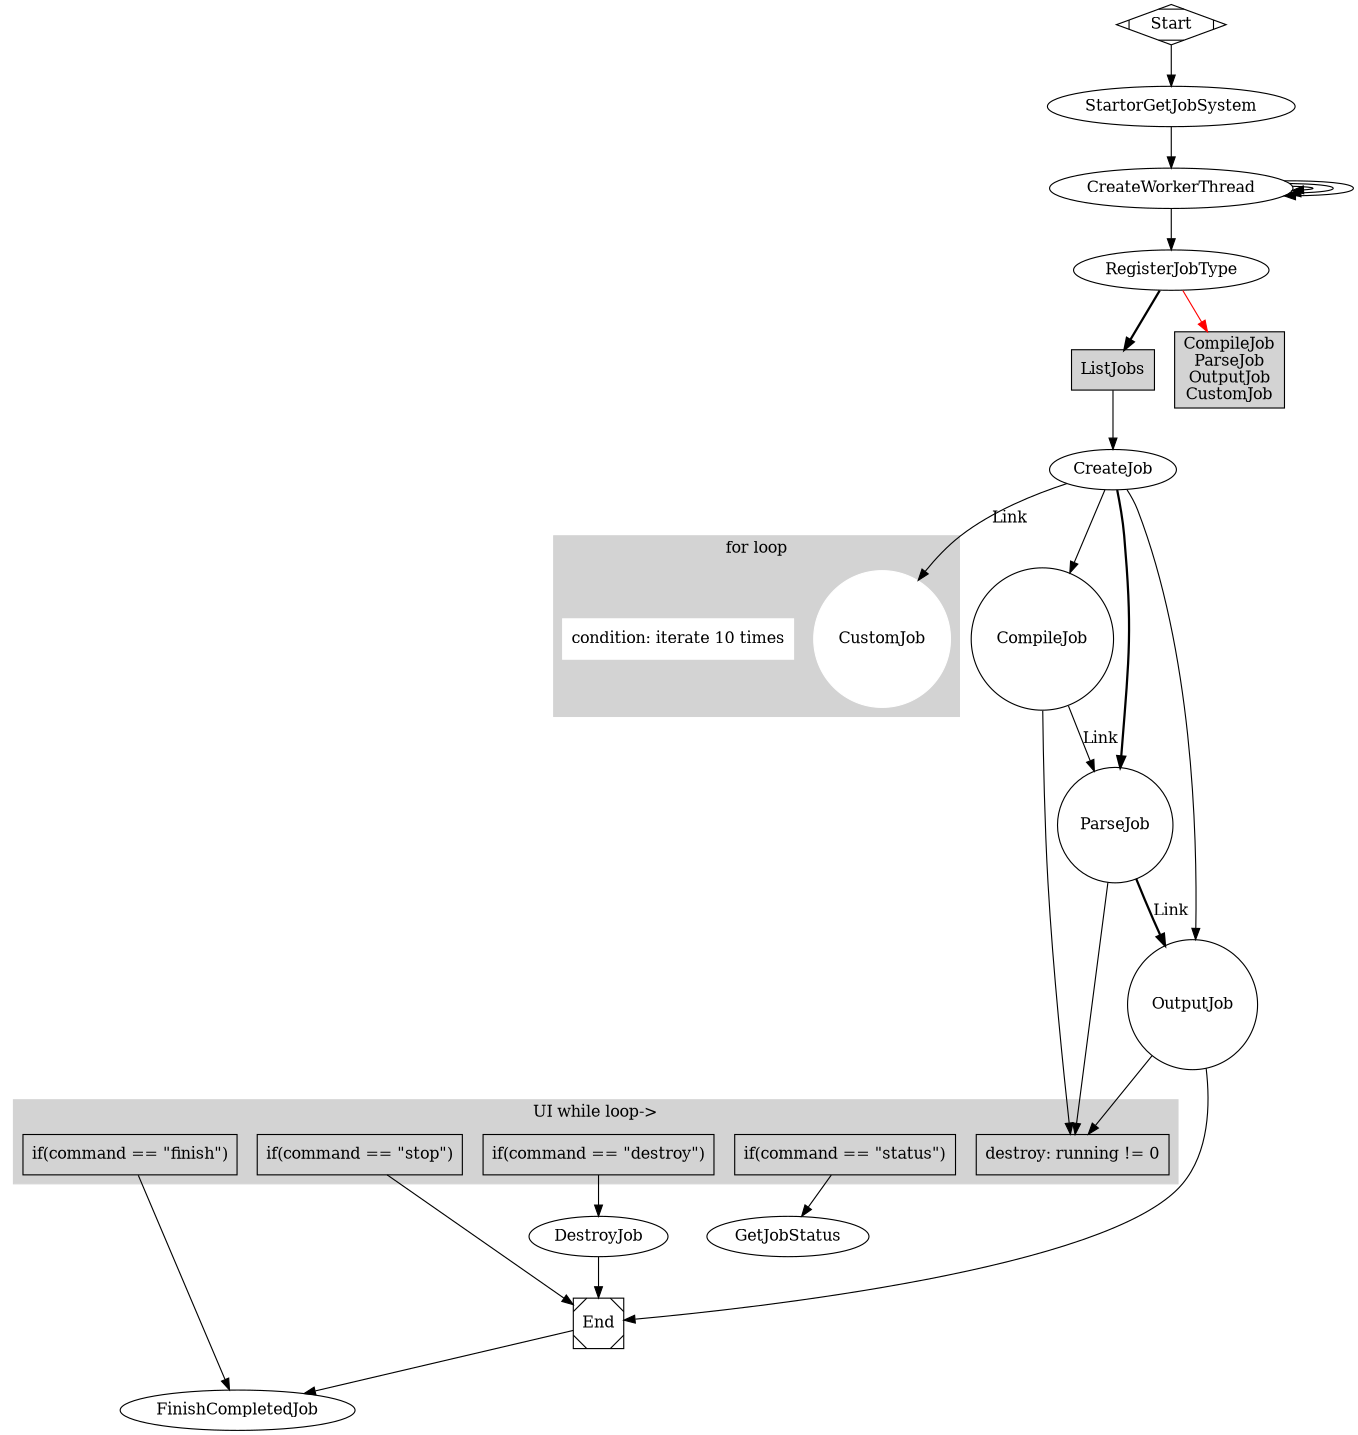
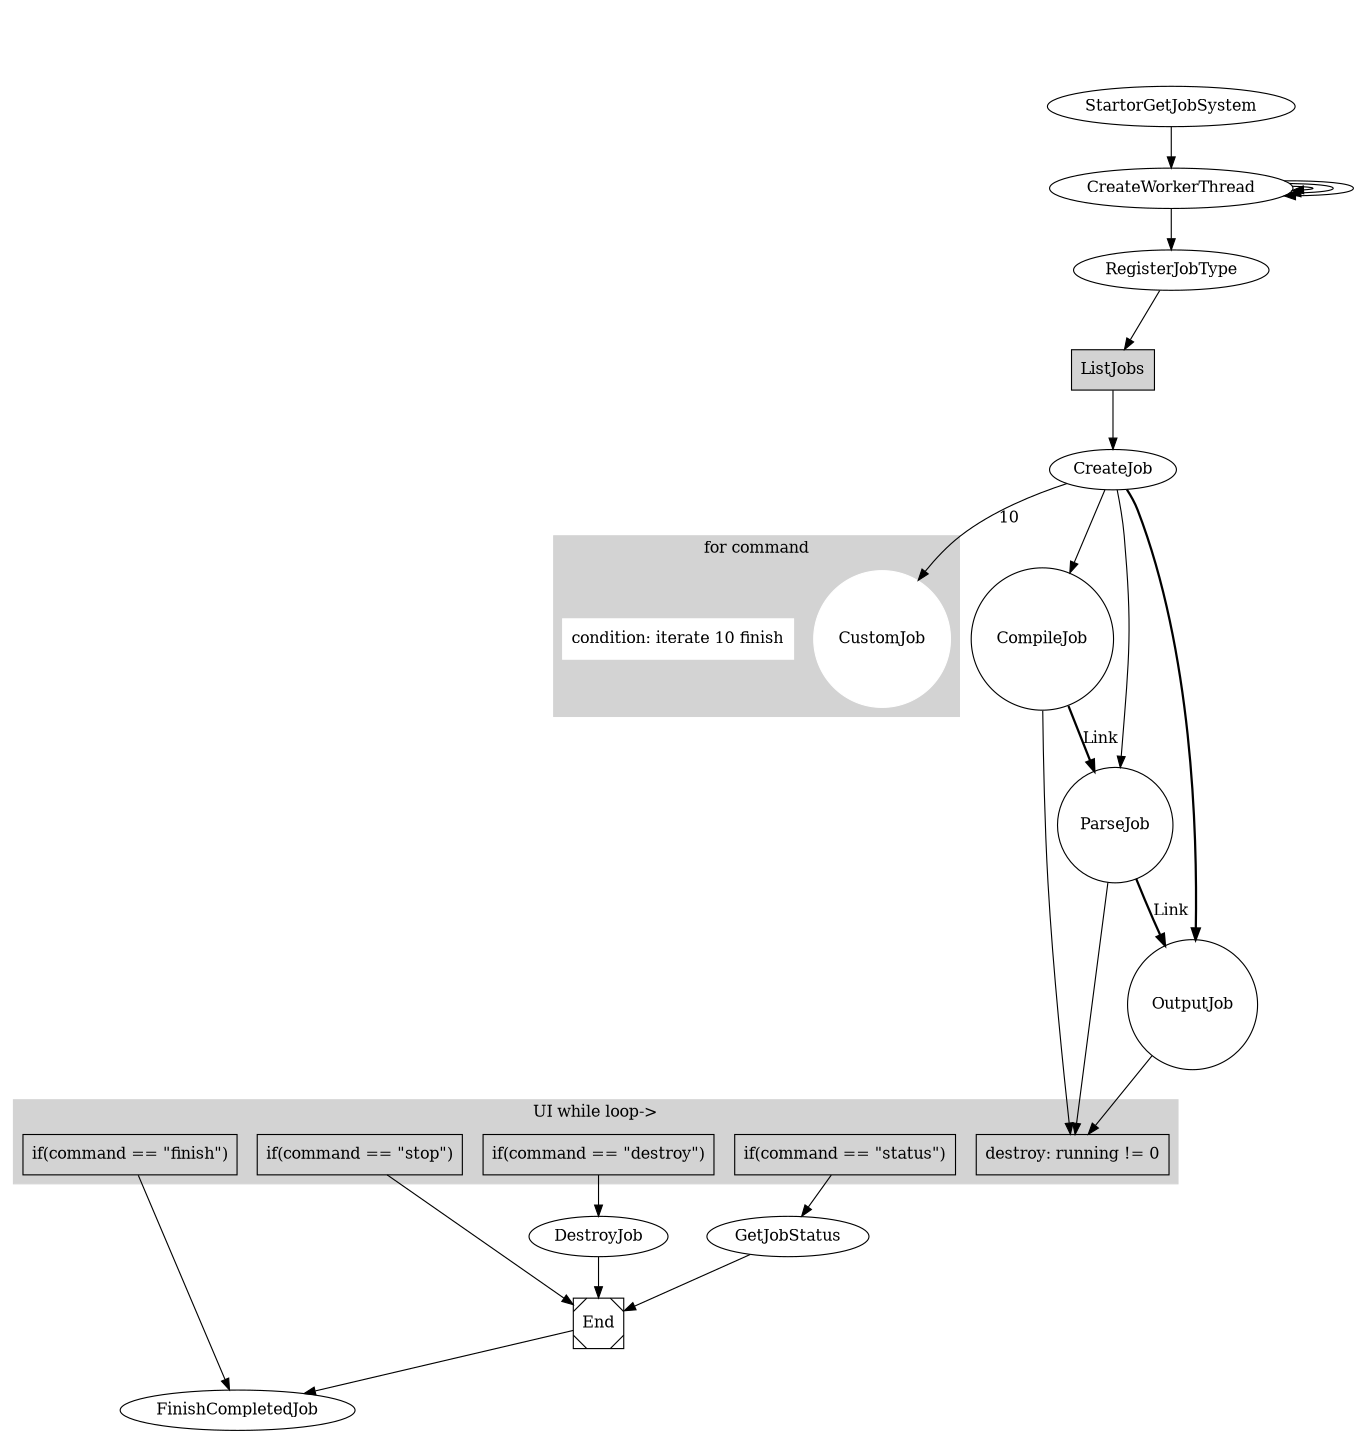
node "Start": removed
edge "RegisterJobType" -> "ListJobs": style bold -> solid
node "CompileJob ParseJob OutputJob CustomJob": removed
edge "CreateJob" -> "CustomJob": label "Link" -> "10"
cluster "for loop": label "for loop" -> "for command"
edge "CreateJob" -> "ParseJob": style bold -> solid
node "condition: iterate 10 times": label "condition: iterate 10 times" -> "condition: iterate 10 finish"
edge "CreateJob" -> "OutputJob": style solid -> bold
edge "CompileJob" -> "ParseJob": style solid -> bold
edge "OutputJob" -> "End": now "GetJobStatus" -> "End"
